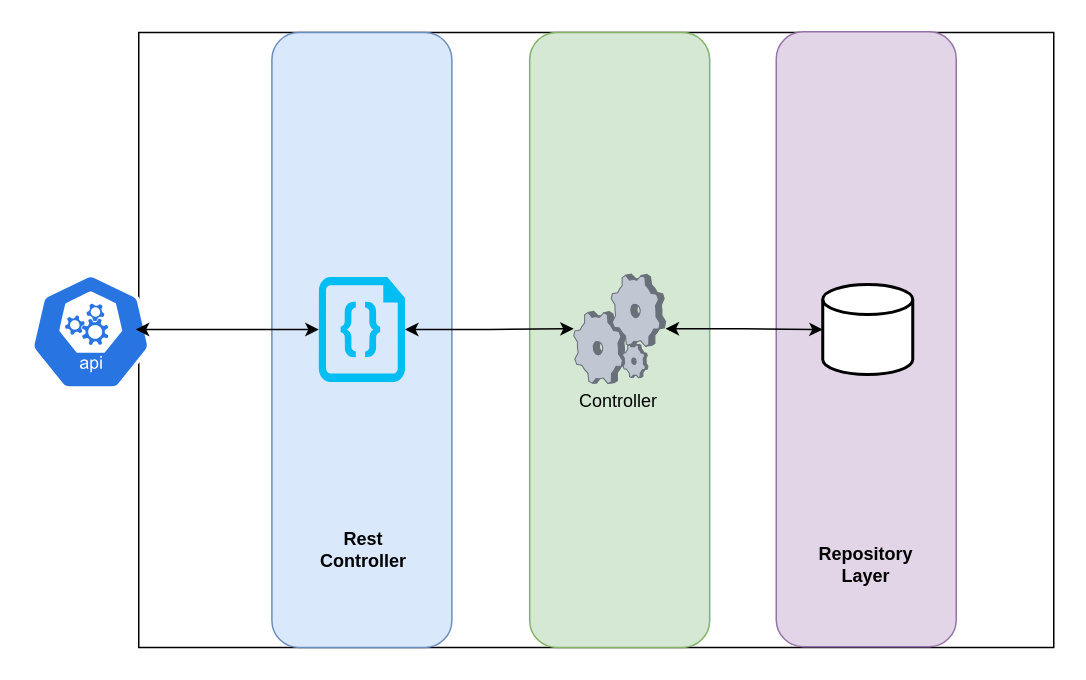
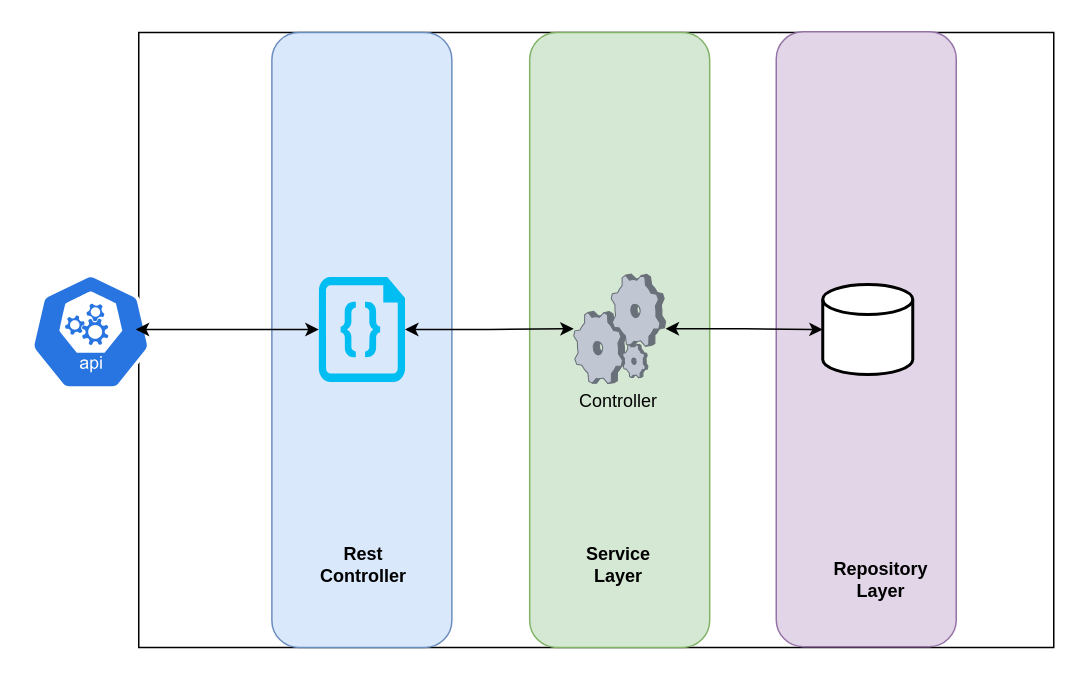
node "Rest Controller": moved (364, 550) -> (364, 565)
node "Service Layer": added
node "Repository Layer": moved (866, 565) -> (881, 580)
